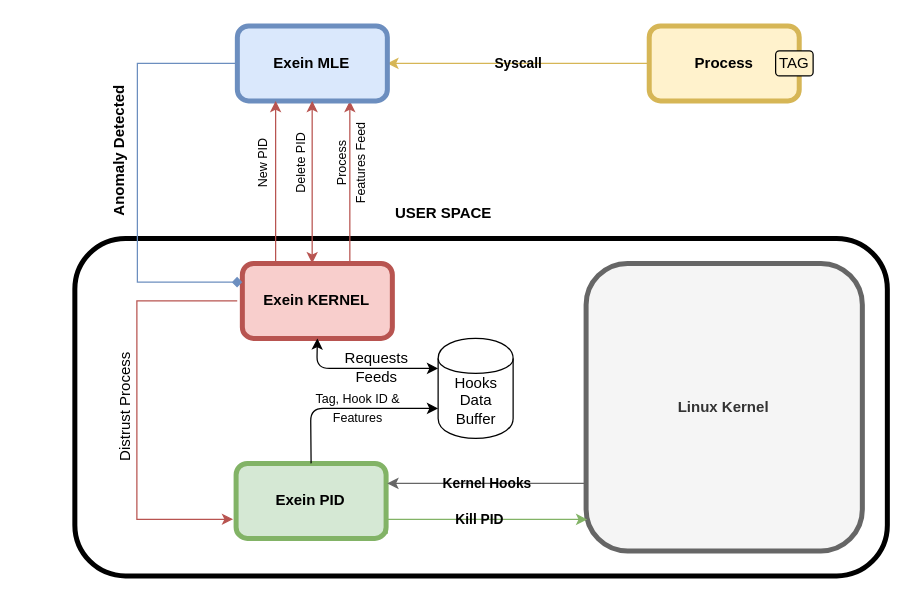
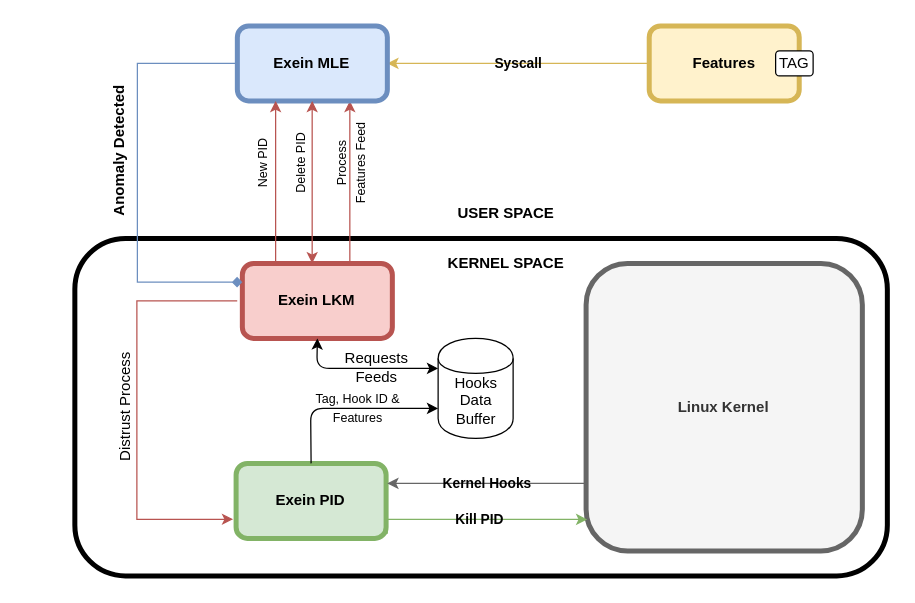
node "Process": label "Process" -> "Features"
node "TAG": fillcolor #fff2cc -> #ffffff
node "USER SPACE": moved (443, 213) -> (506, 213)
node "KERNEL SPACE": added
node "Exein KERNEL": label "Exein KERNEL" -> "Exein LKM"
